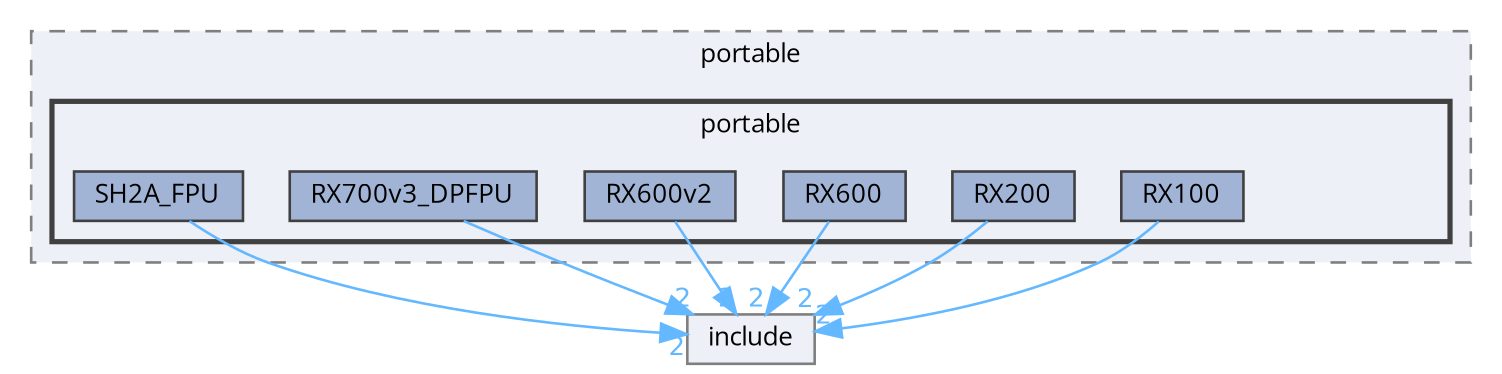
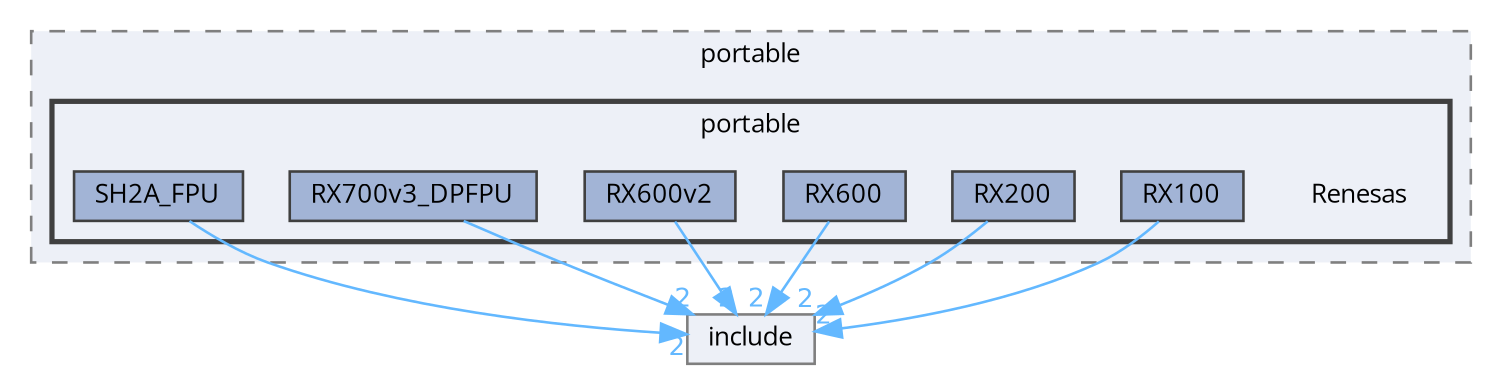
node "Renesas": added
